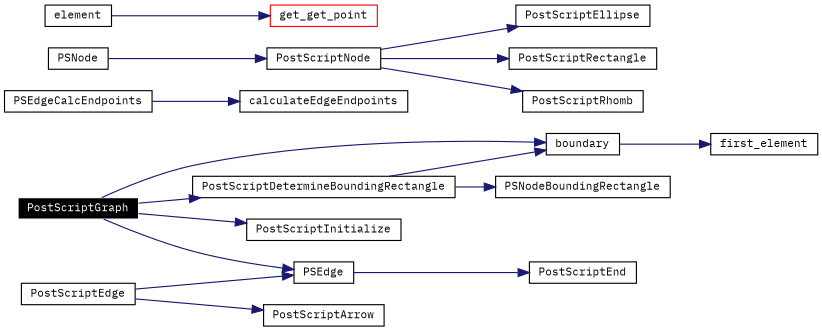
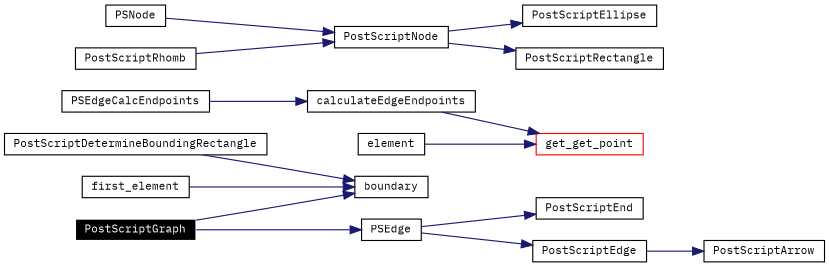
edge "PostScriptNode" -> "PostScriptRhomb": reversed
edge "calculateEdgeEndpoints" -> "get_get_point": added
edge "boundary" -> "first_element": reversed
node "PSNodeBoundingRectangle": removed
edge "PostScriptGraph" -> "PostScriptDetermineBoundingRectangle": removed
node "PostScriptInitialize": removed
edge "PostScriptEdge" -> "PSEdge": reversed
